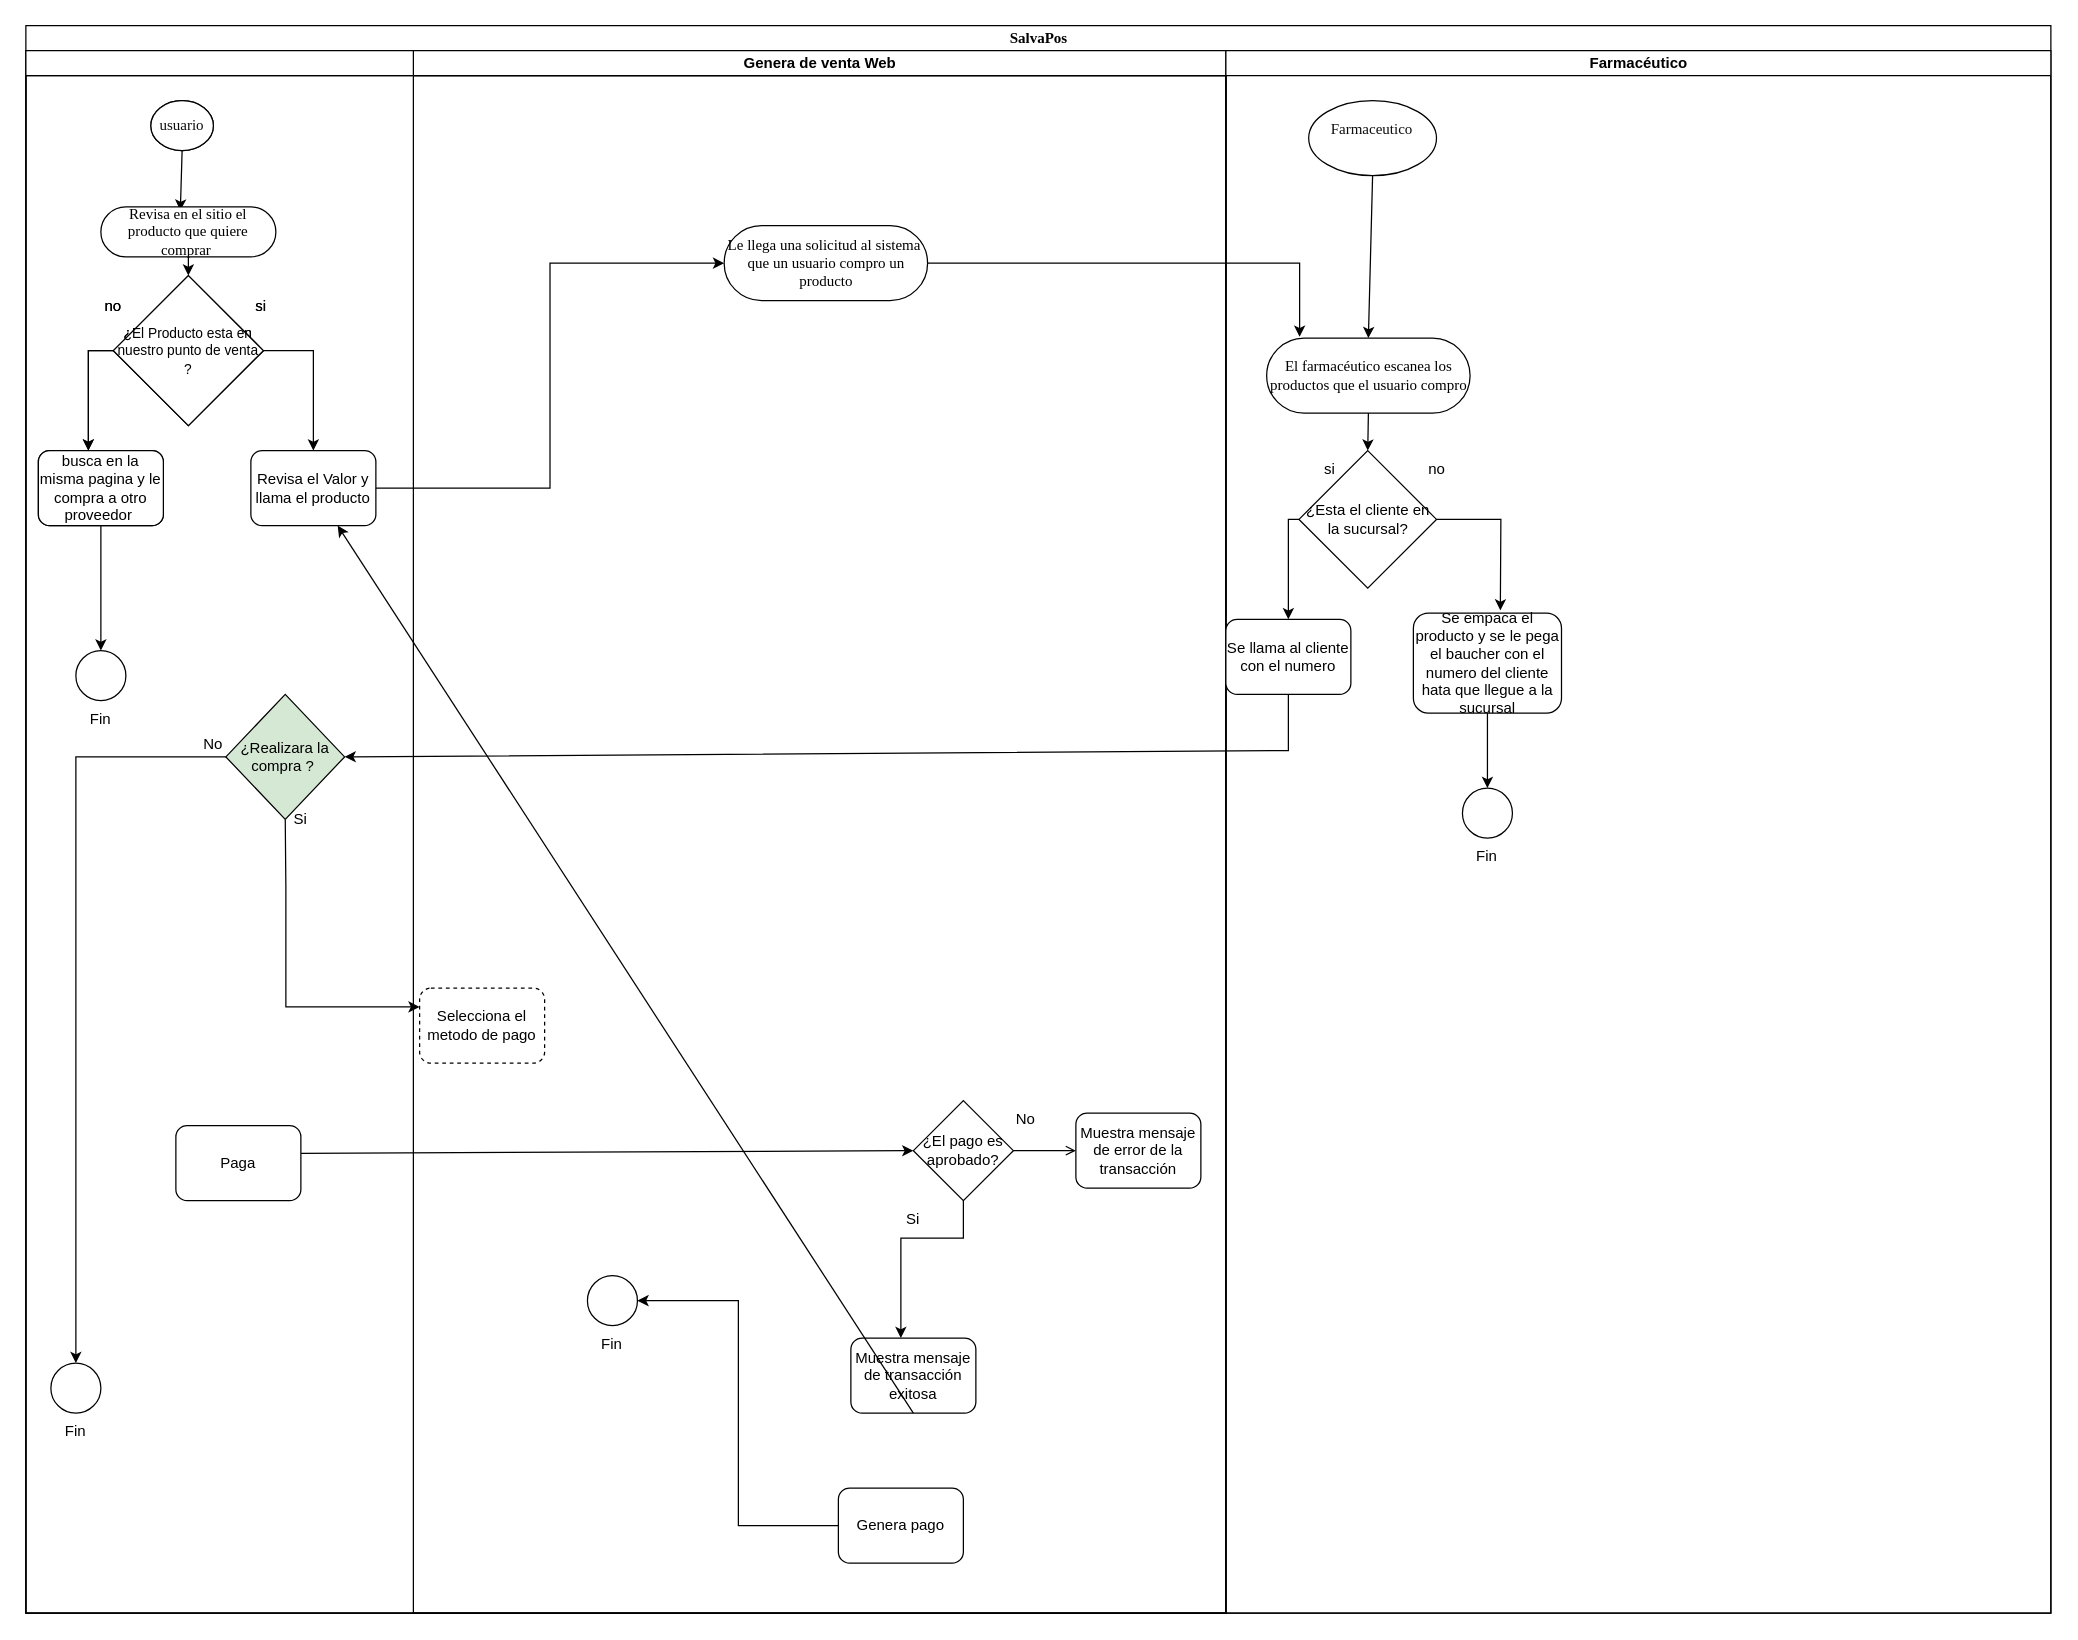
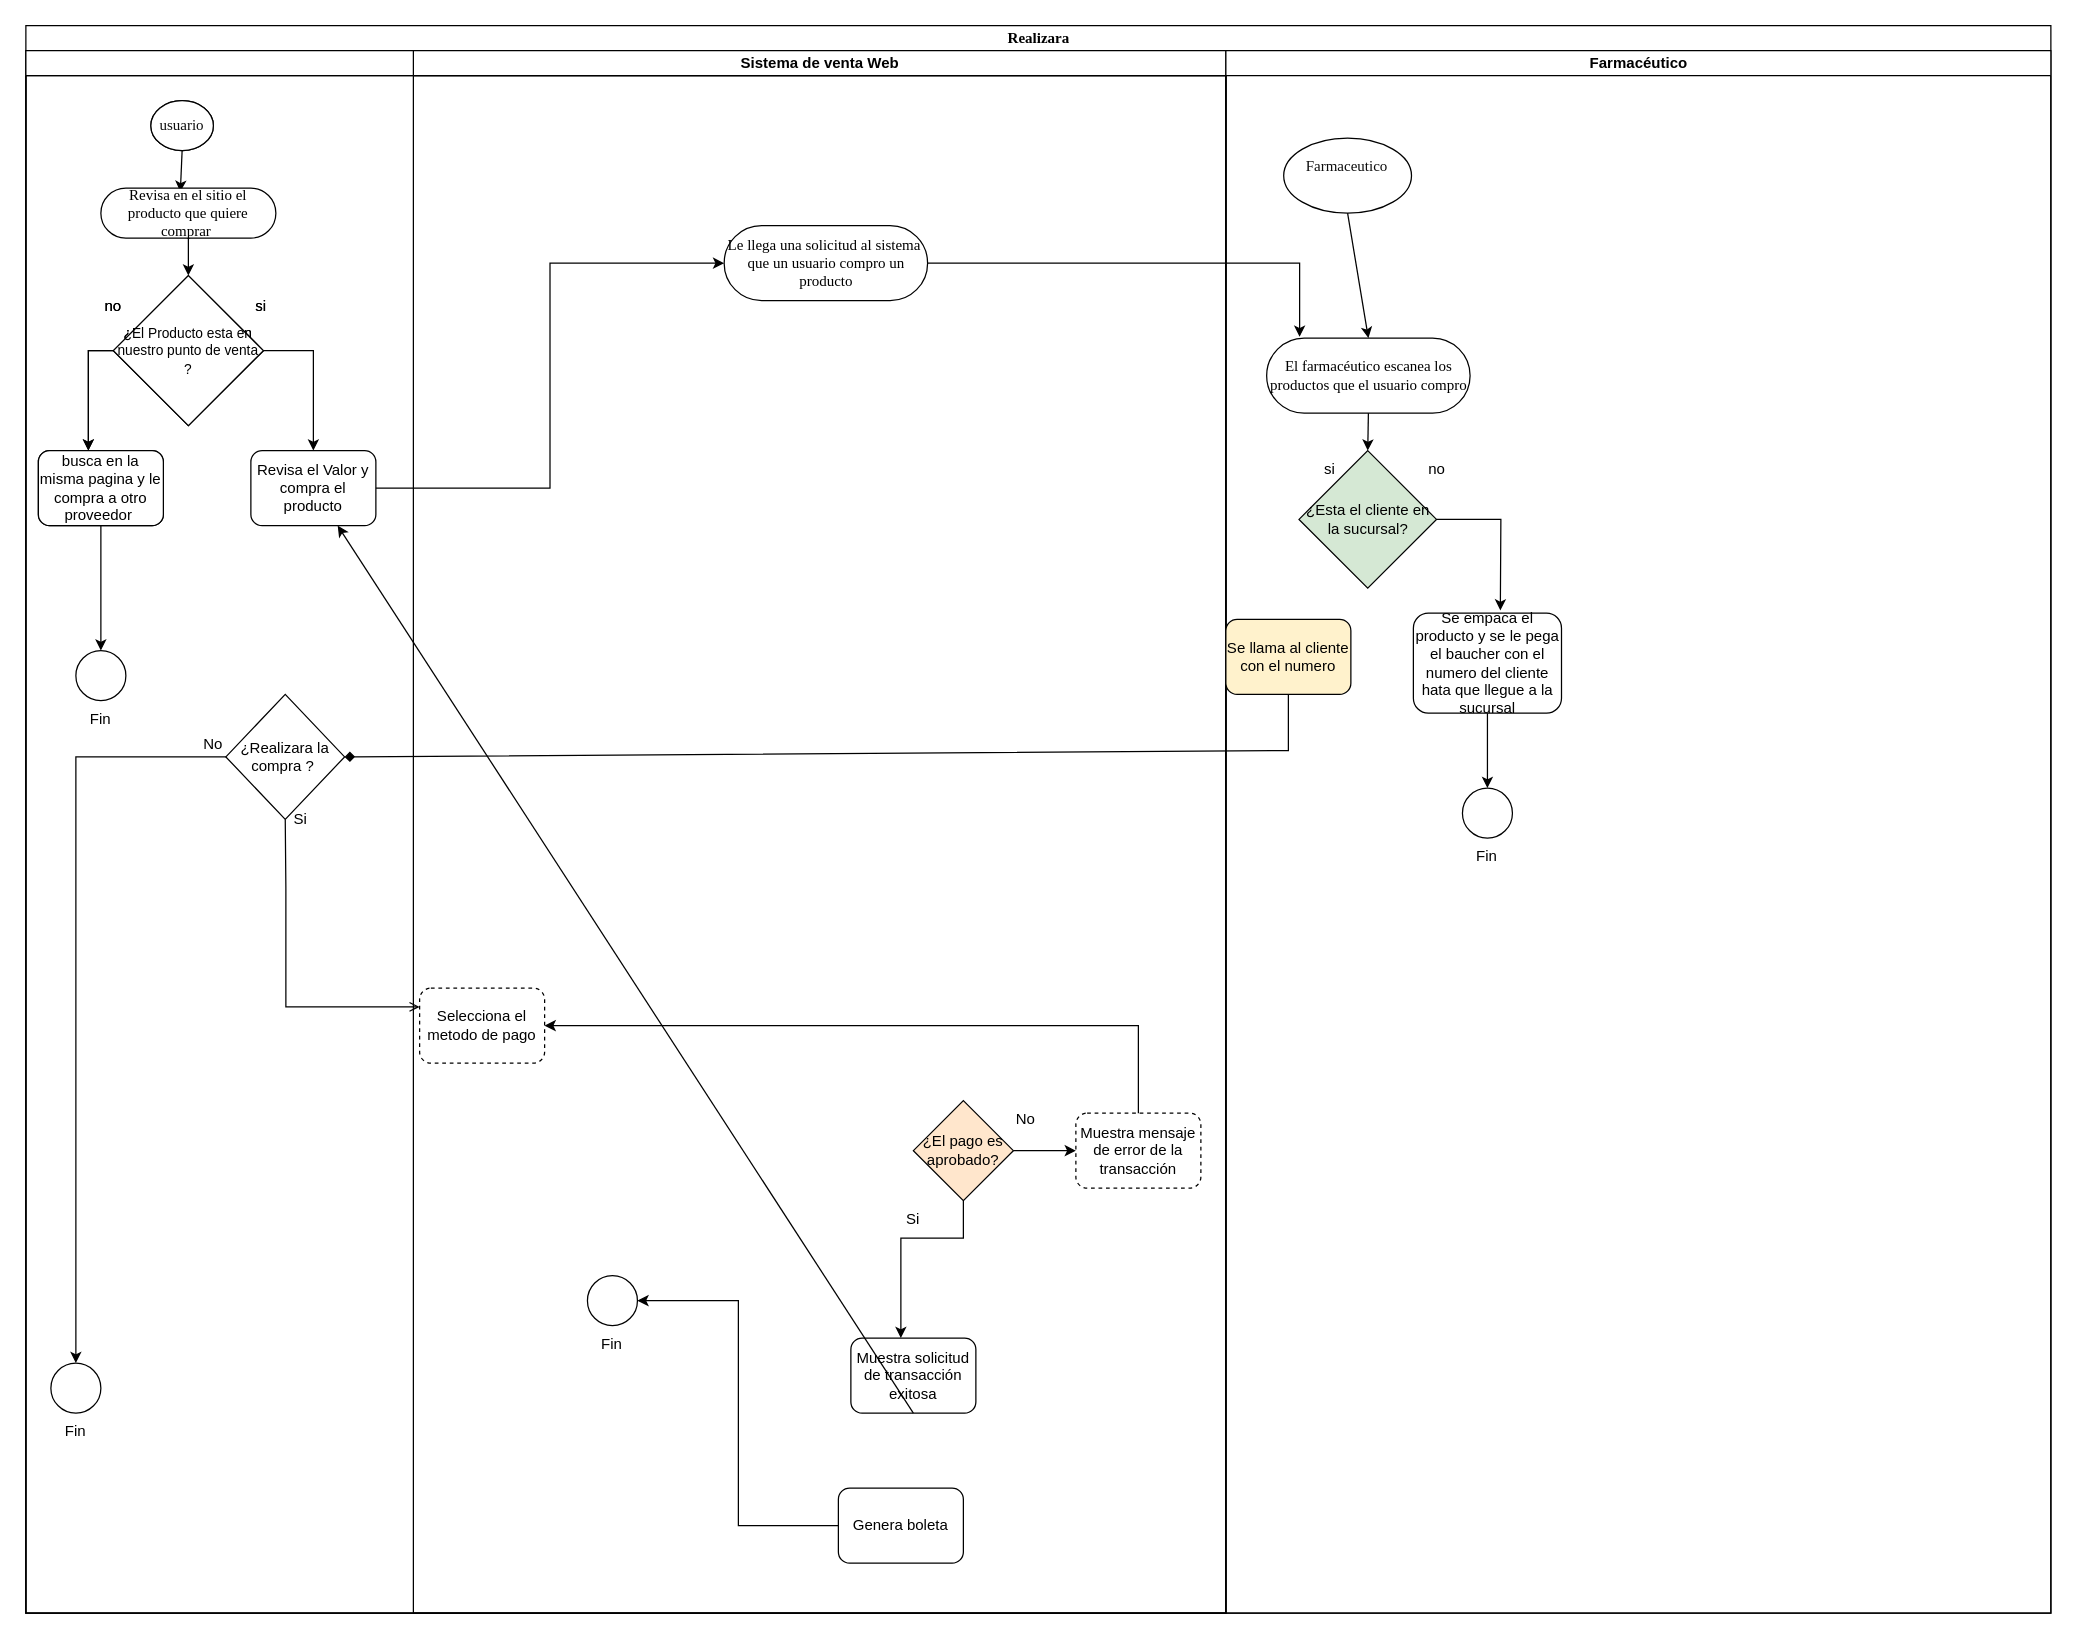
node "SalvaPos": label "SalvaPos" -> "Realizara"
node "Genera de venta Web": label "Genera de venta Web" -> "Sistema de venta Web"
node "Farmaceutico": moved (1372, 138) -> (1347, 176)
node "Revisa en el sitio el producto que quiere comprar": moved (188, 232) -> (188, 213)
node "Revisa el Valor y llama el producto": label "Revisa el Valor y llama el producto" -> "Revisa el Valor y compra el producto"
node "¿Esta el cliente en la sucursal?": fillcolor #ffffff -> #d5e8d4
edge "¿Esta el cliente en la sucursal?" -> "Se llama al cliente con el numero": removed
node "Se llama al cliente con el numero": fillcolor #ffffff -> #fff2cc
node "¿Realizara la compra ?": fillcolor #d5e8d4 -> #ffffff
edge "Se llama al cliente con el numero" -> "¿Realizara la compra ?": arrowhead classic -> diamond
edge "¿Realizara la compra ?" -> "Selecciona el metodo de pago": arrowhead classic -> open
edge "Muestra mensaje de error de la transacción" -> "Selecciona el metodo de pago": added
node "¿El pago es aprobado?": fillcolor #ffffff -> #ffe6cc
edge "¿El pago es aprobado?" -> "Muestra mensaje de error de la transacción": arrowhead open -> classic
node "Muestra mensaje de error de la transacción": style solid -> dashed
edge "Paga" -> "¿El pago es aprobado?": removed
node "Paga": removed
node "Muestra mensaje de transacción exitosa": label "Muestra mensaje de transacción exitosa" -> "Muestra solicitud de transacción exitosa"
node "Genera pago": label "Genera pago" -> "Genera boleta"
